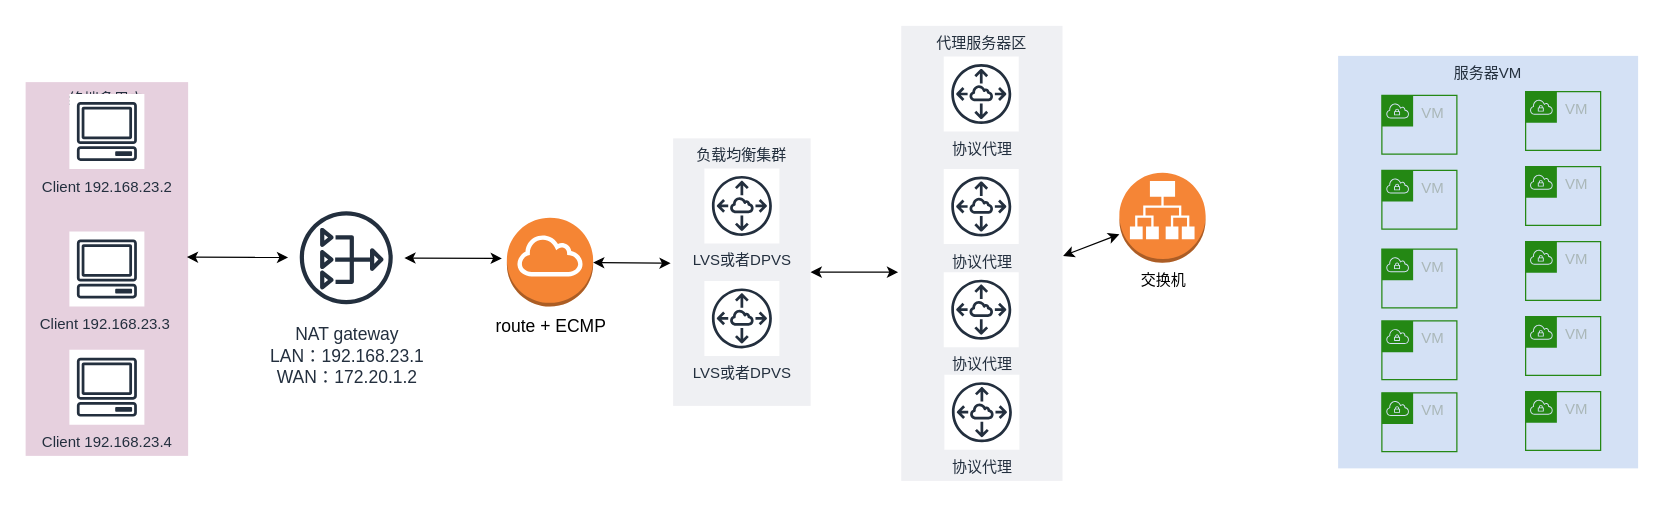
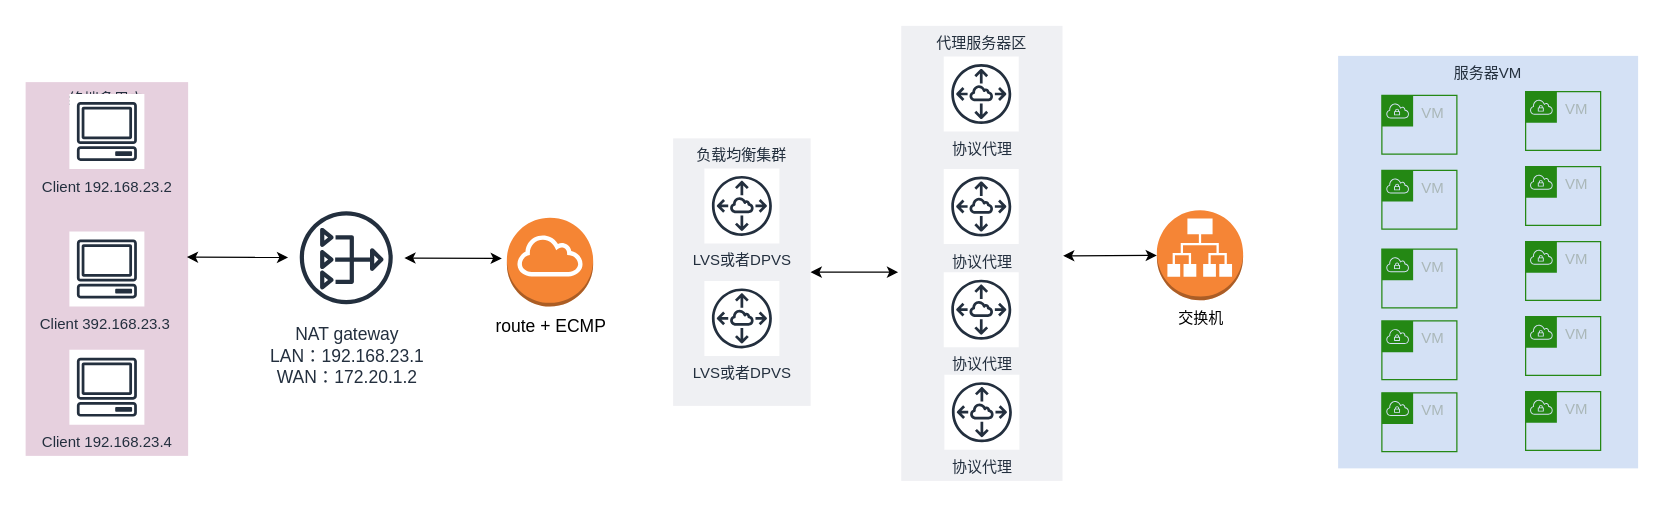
node "交换机": moved (1163, 218) -> (1200, 255)
edge "route + ECMP" -- "负载均衡集群": removed
node "Client 192.168.23.3": label "Client 192.168.23.3" -> "Client 392.168.23.3"
